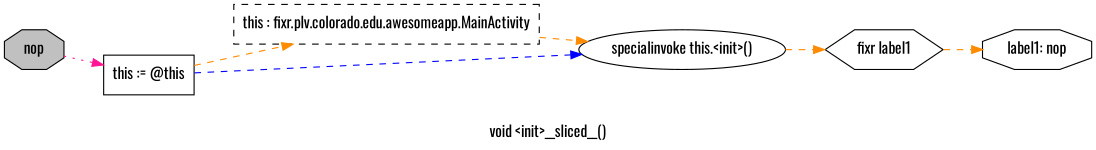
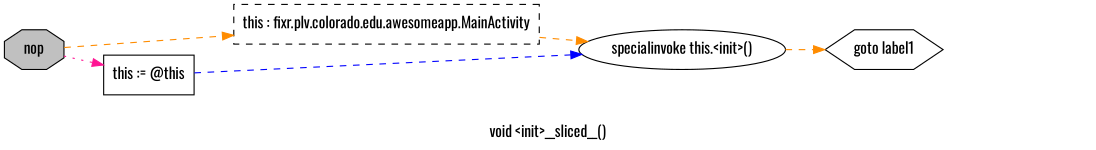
node "fixr label1": label "fixr label1" -> "goto label1"
node "label1: nop": removed
edge "this := @this" -> "this : fixr.plv.colorado.edu.awesomeapp.MainActivity": now "nop" -> "this : fixr.plv.colorado.edu.awesomeapp.MainActivity"
